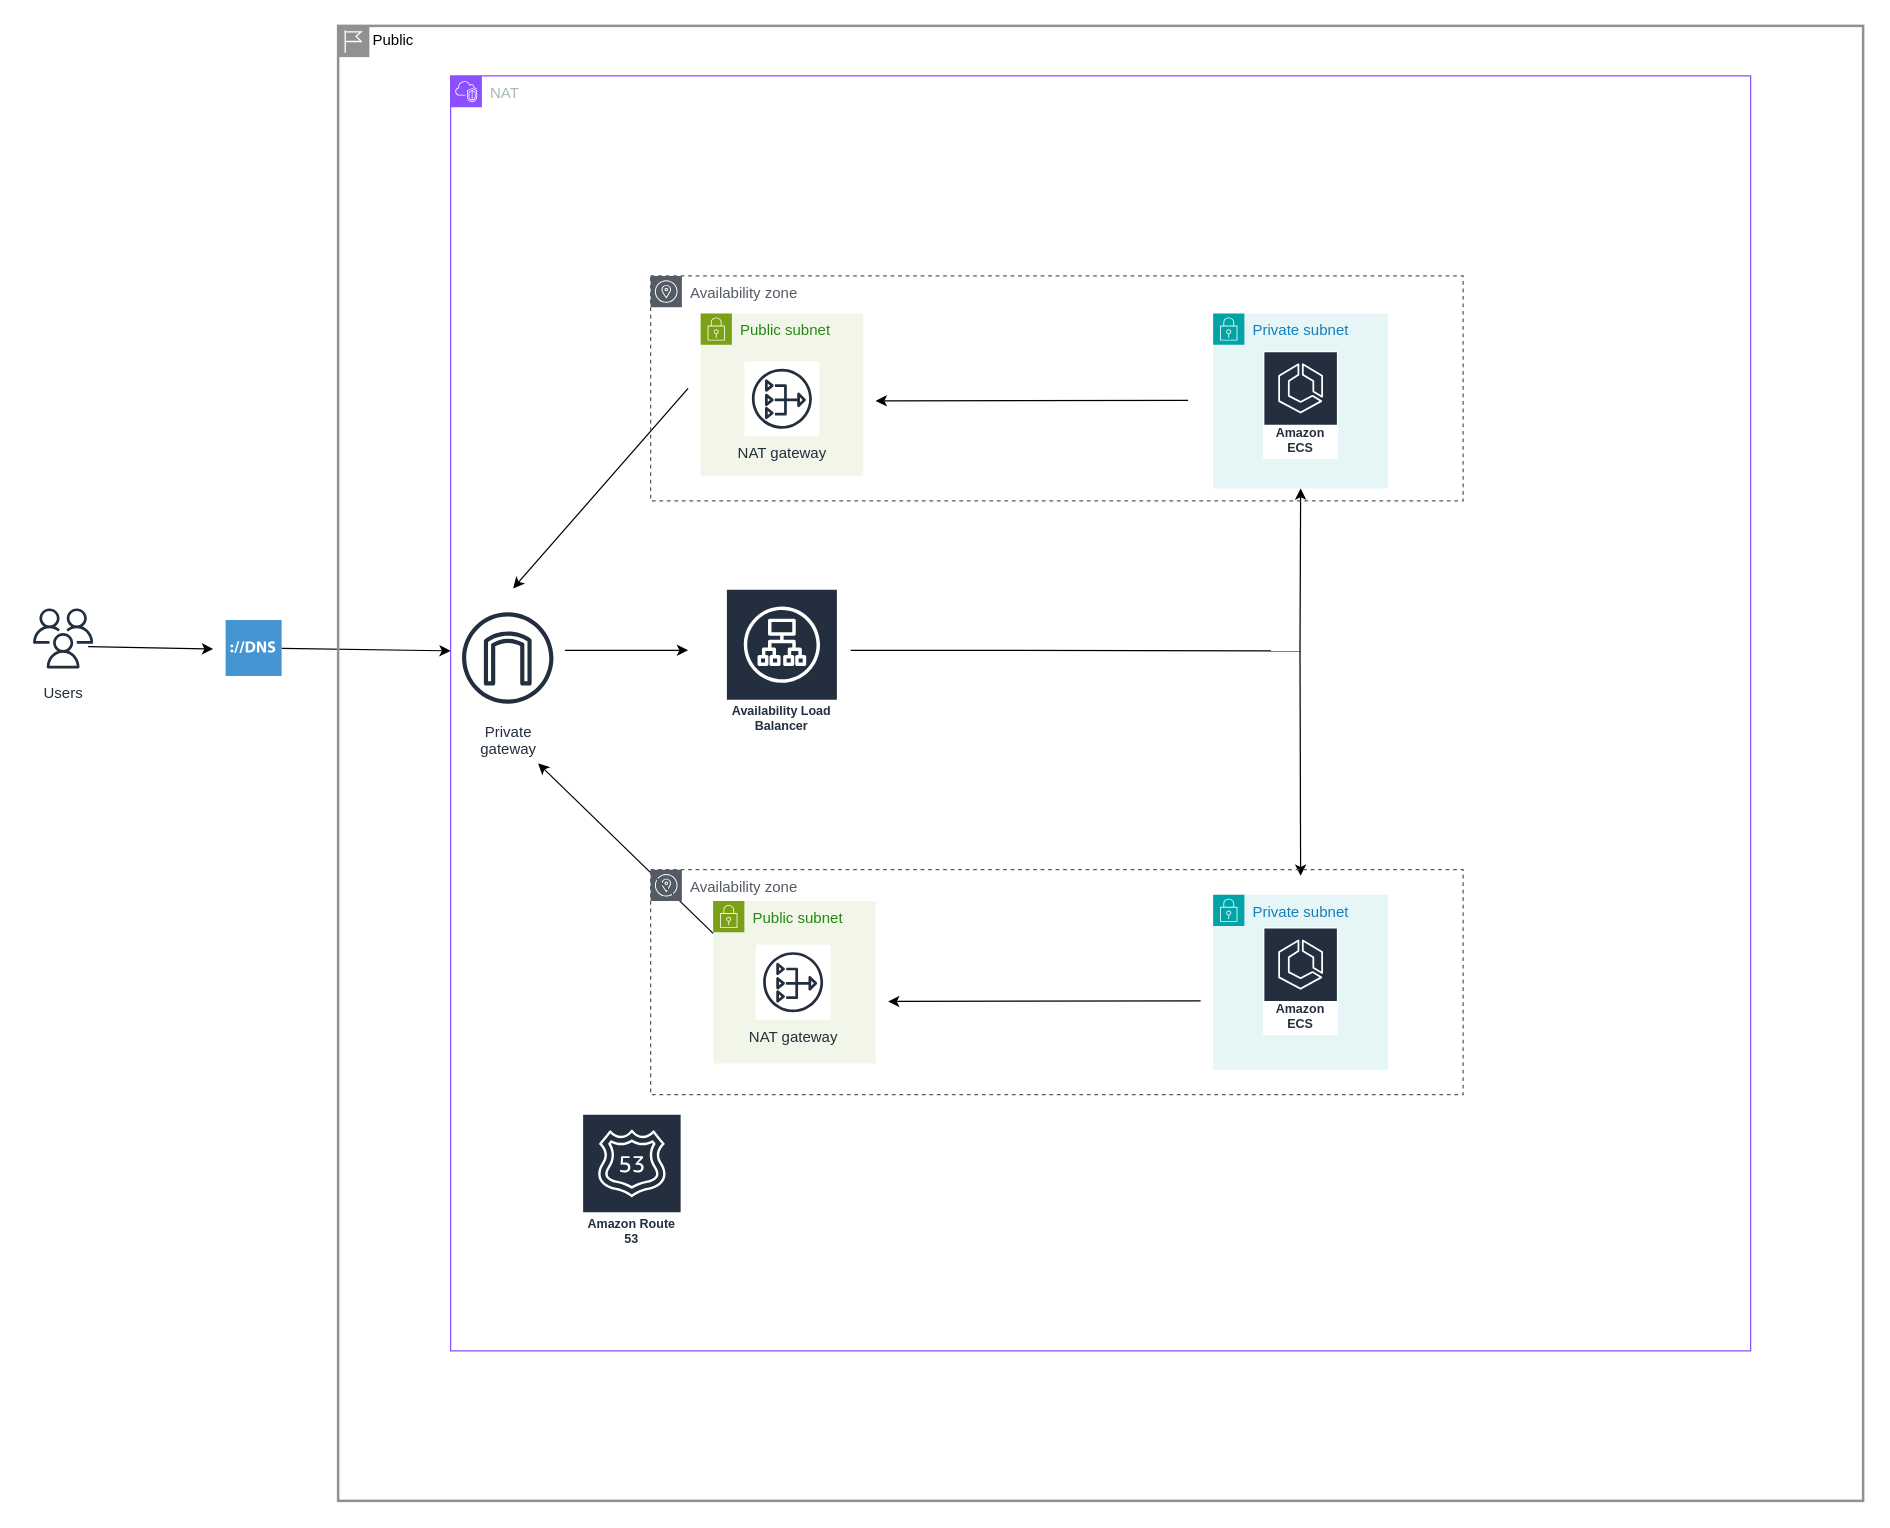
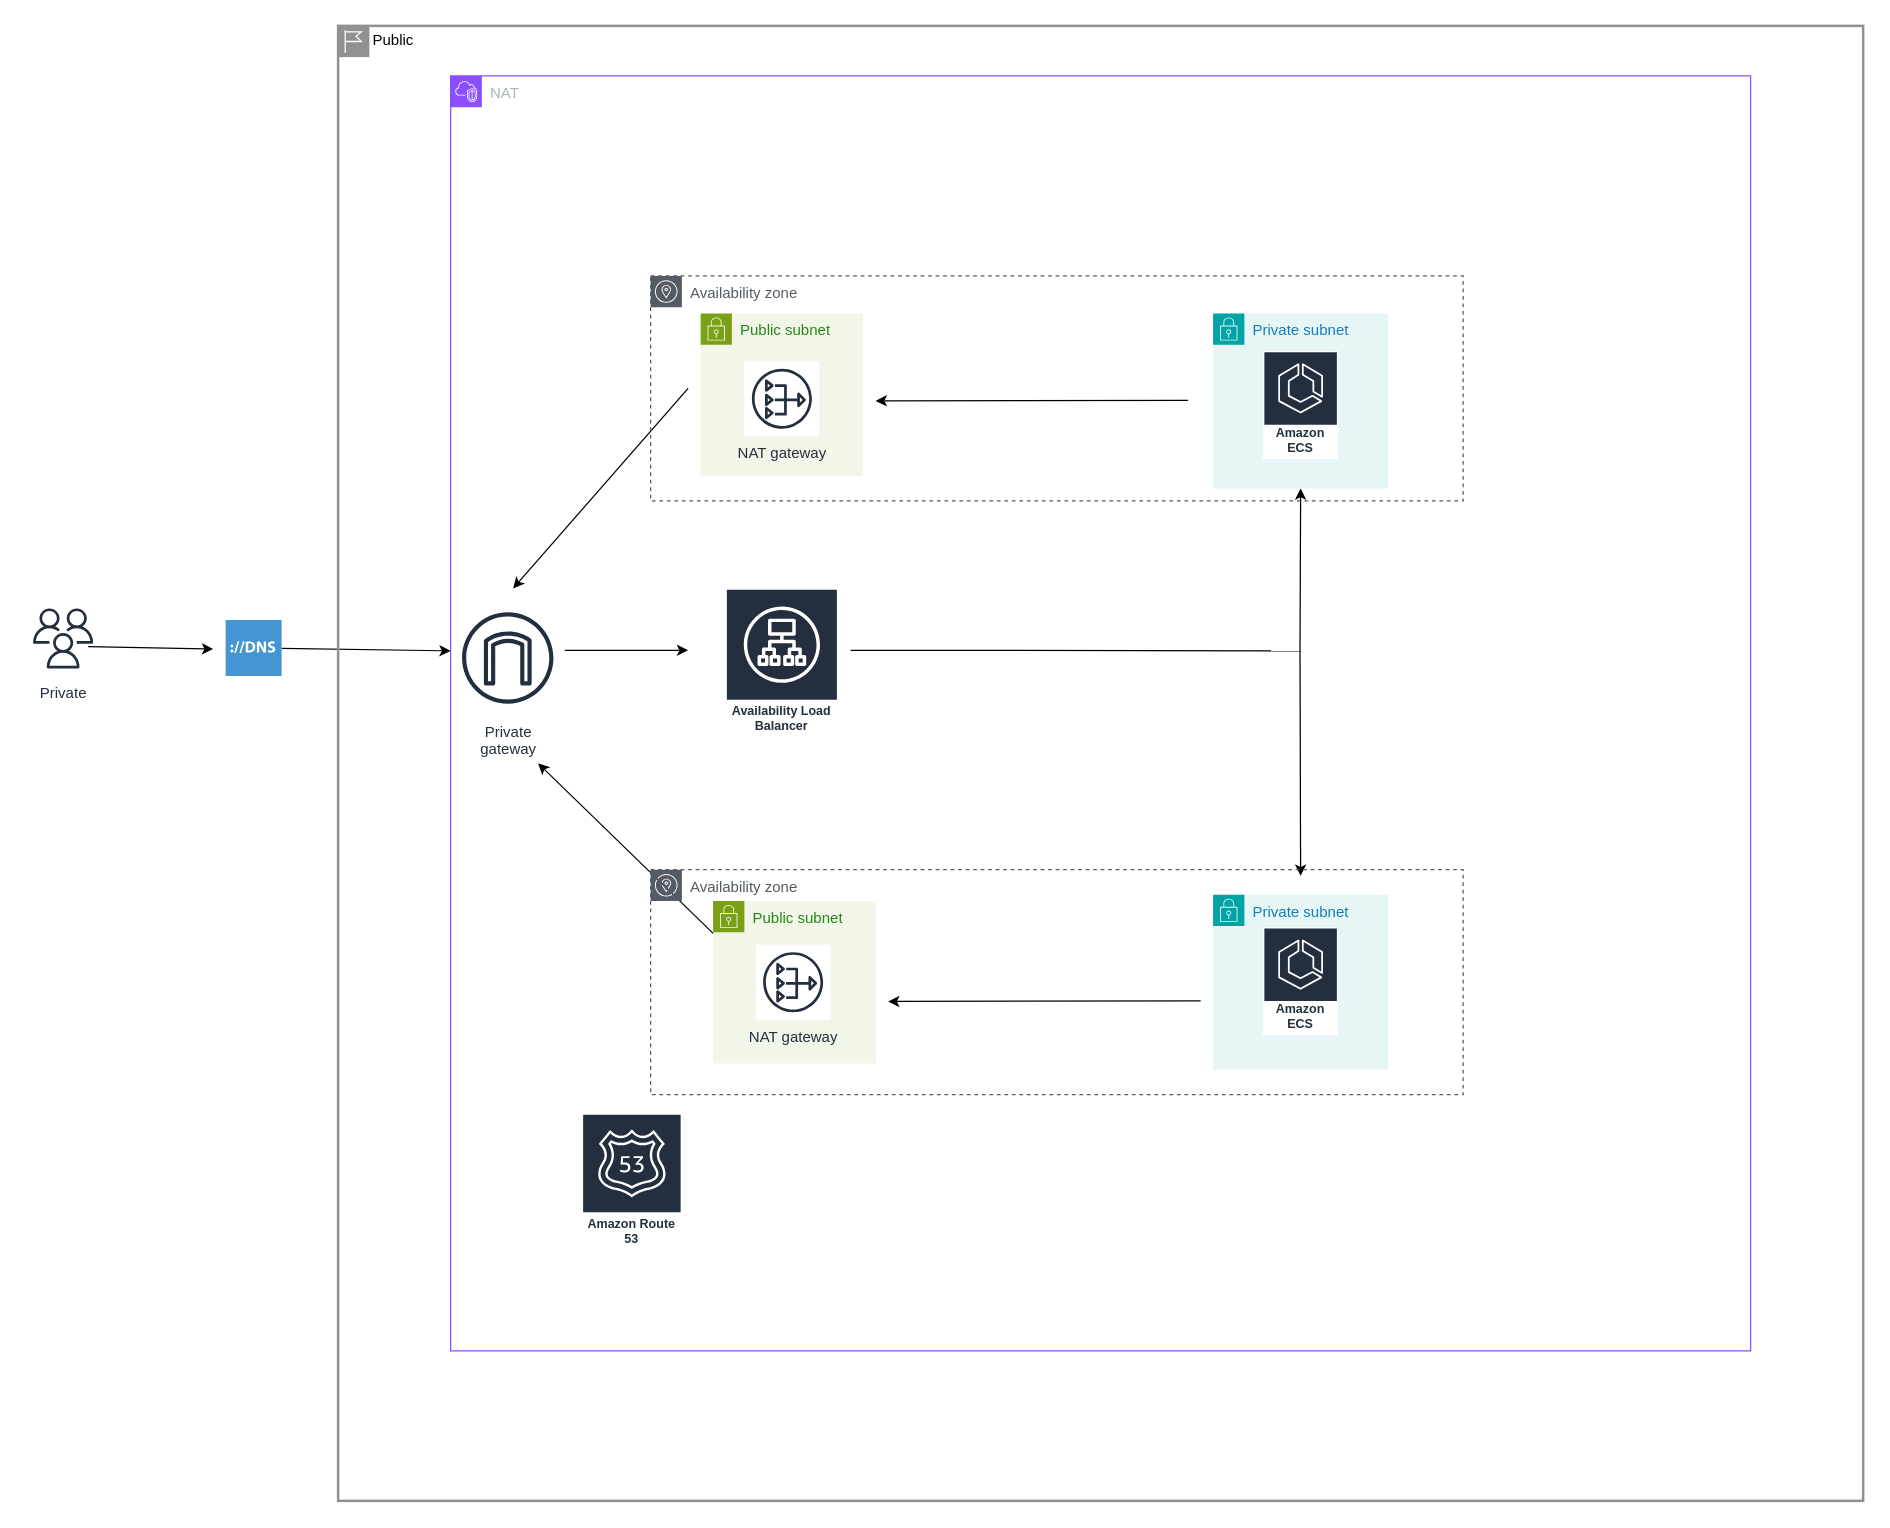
node "Users": label "Users" -> "Private"
